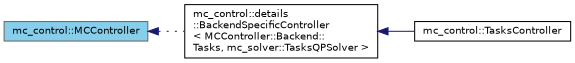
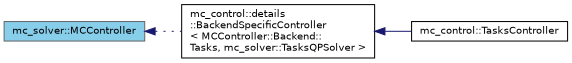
node "mc_control::MCController": label "mc_control::MCController" -> "mc_solver::MCController"
